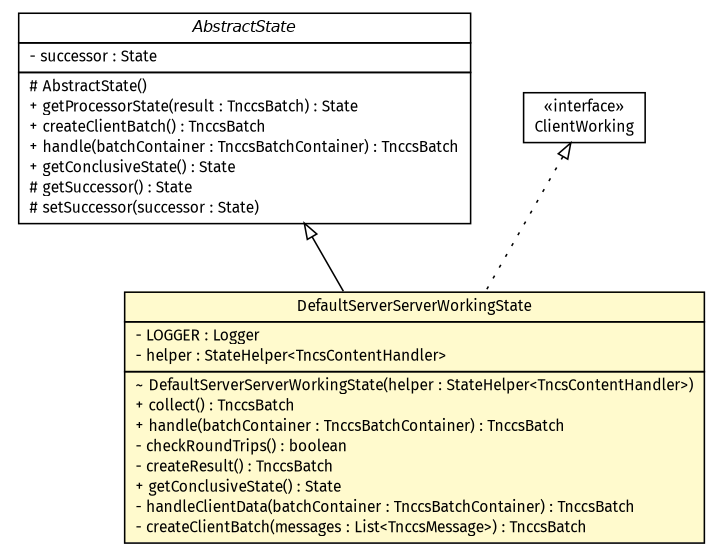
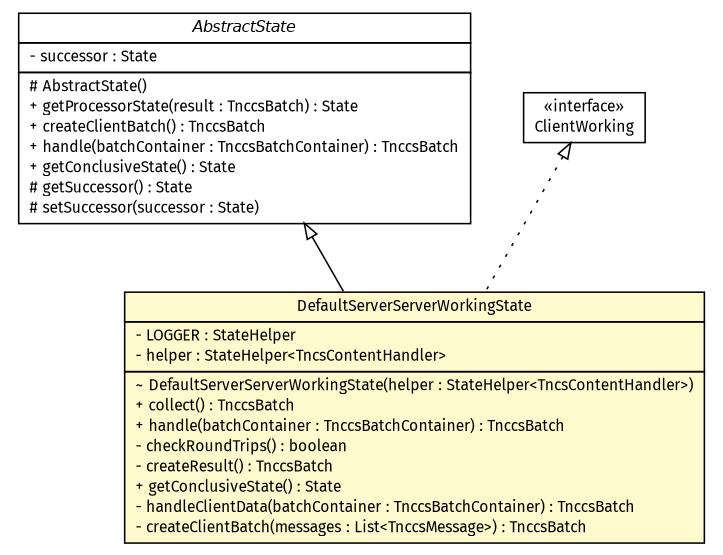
node "DefaultServerServerWorkingState": text "- LOGGER : Logger" -> "- LOGGER : StateHelper"
